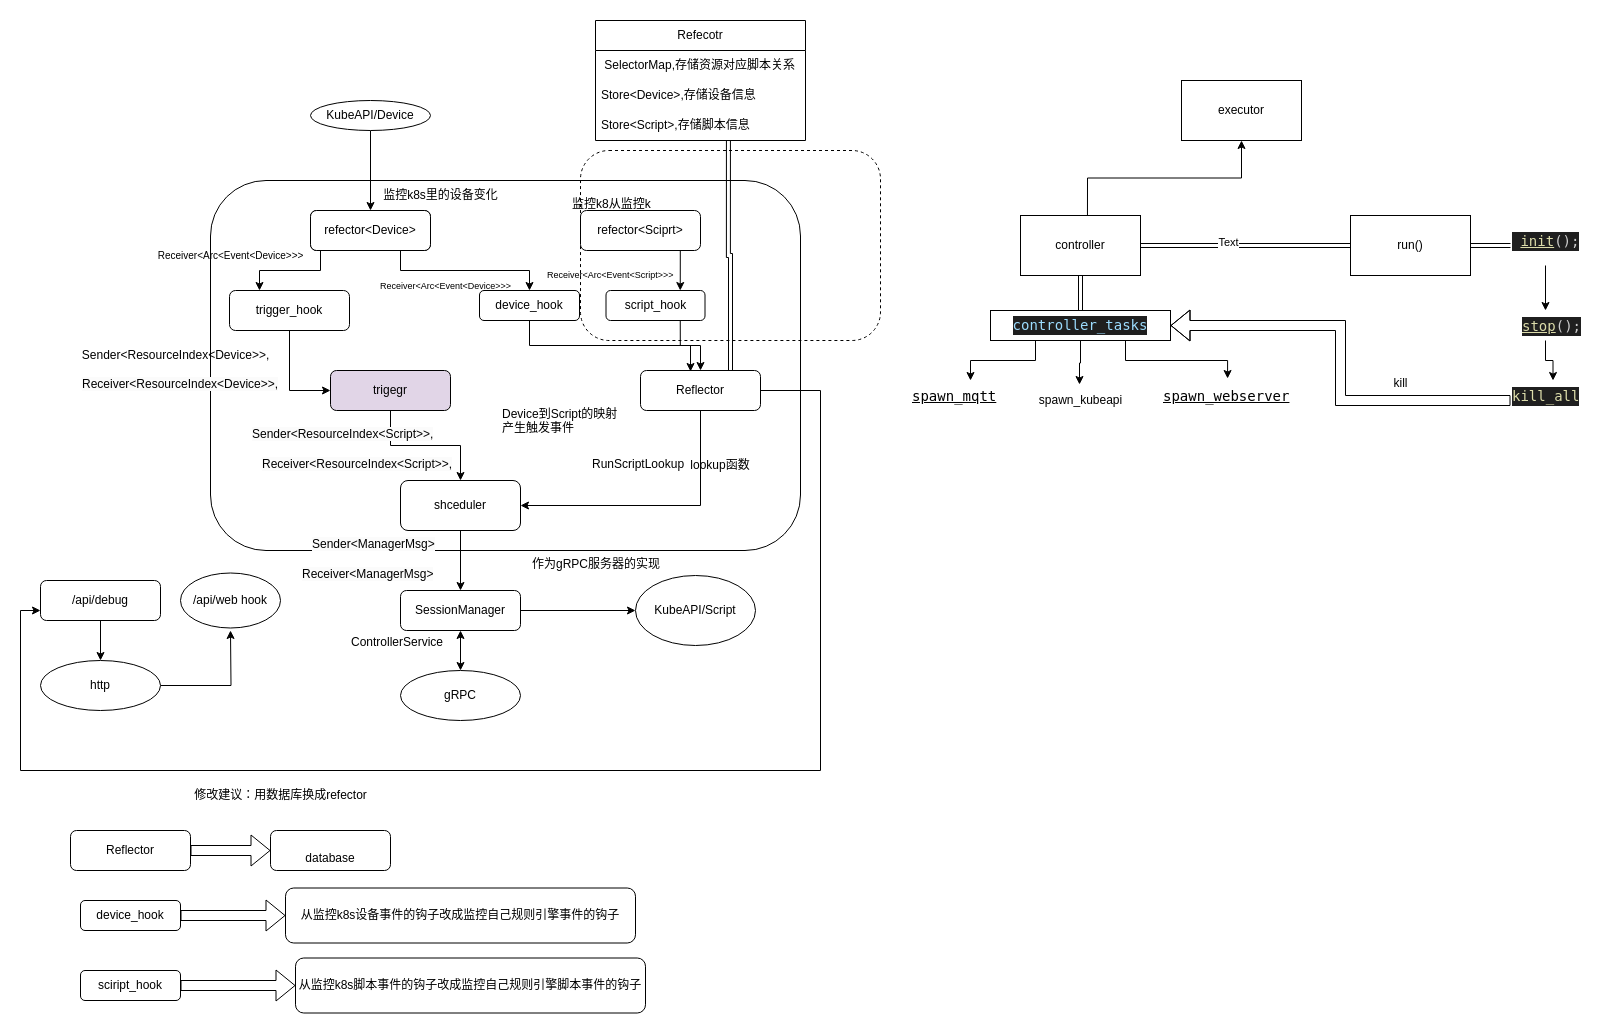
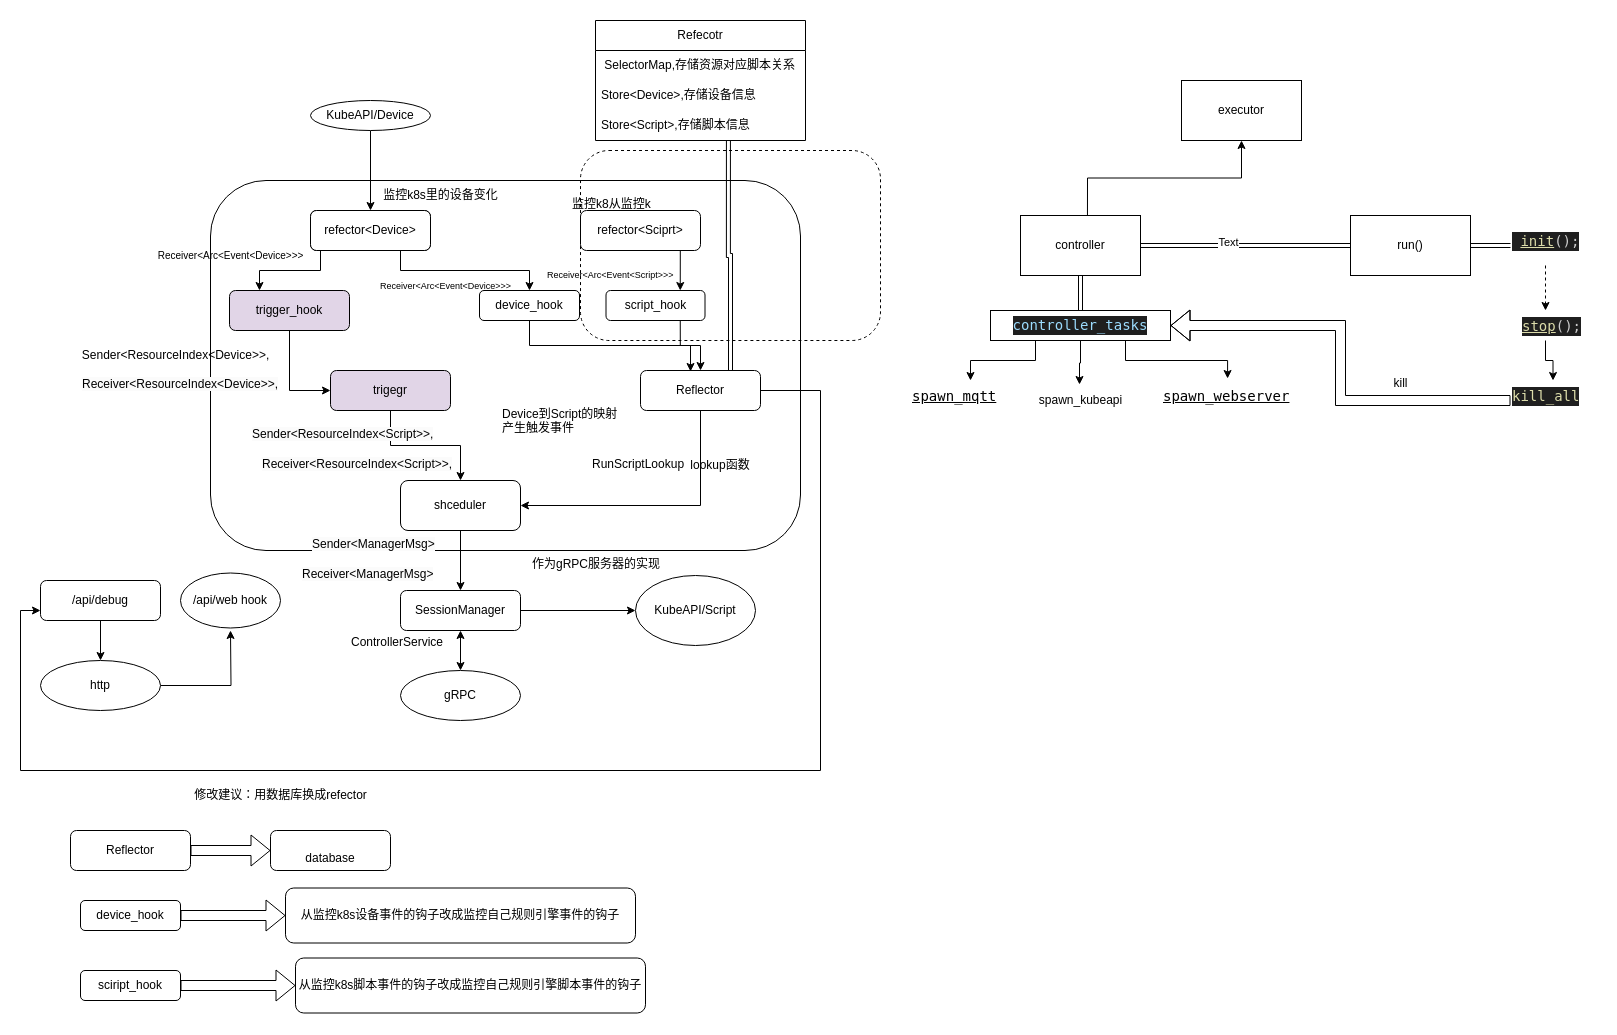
edge "init();" -> "stop();": style solid -> dashed
node "trigger_hook": fillcolor #ffffff -> #e1d5e7
